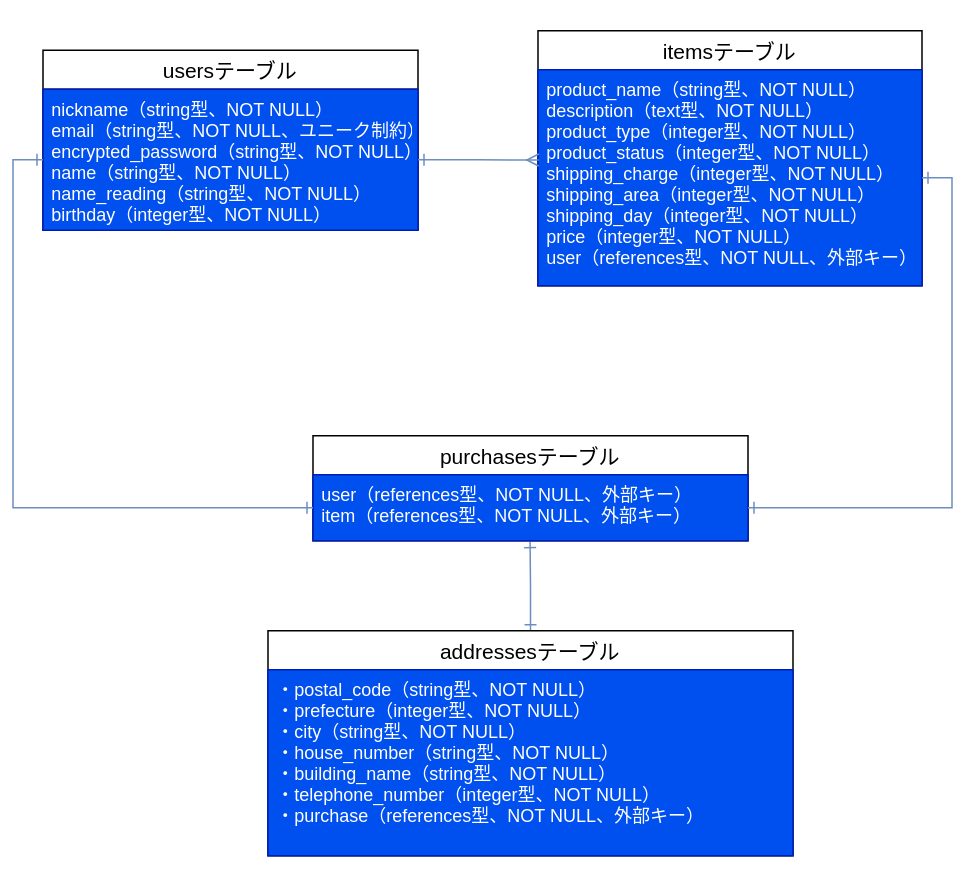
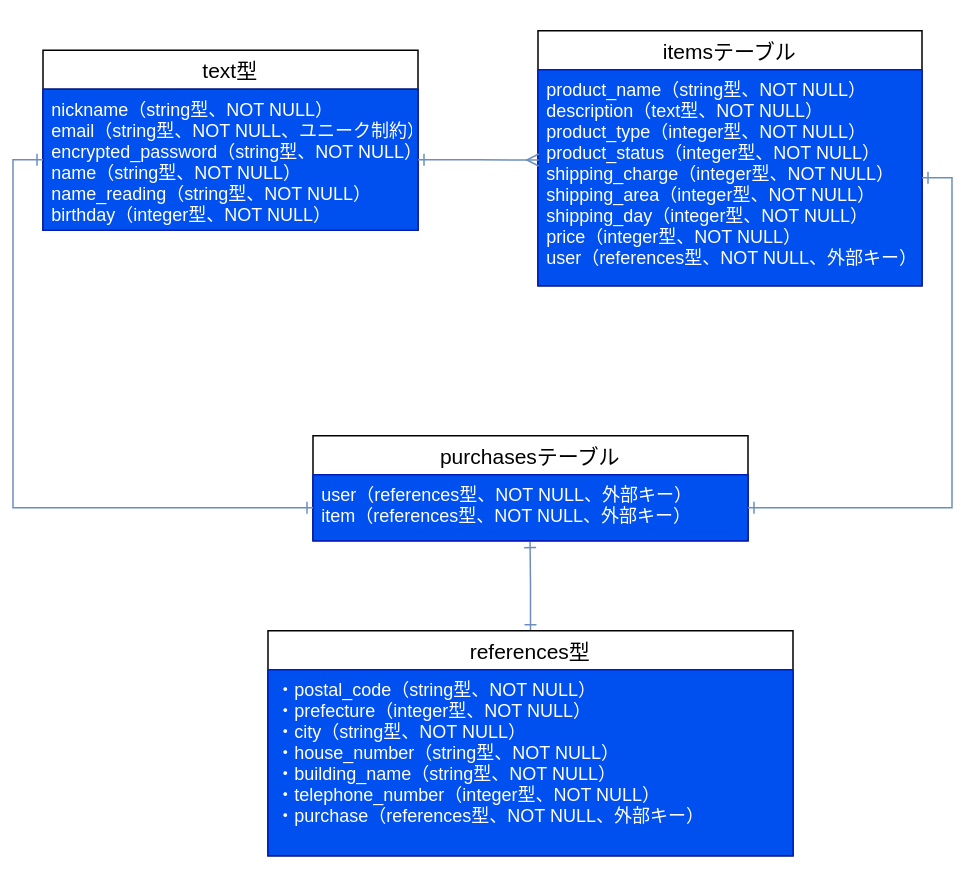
node "usersテーブル": label "usersテーブル" -> "text型"
node "addressesテーブル": label "addressesテーブル" -> "references型"
